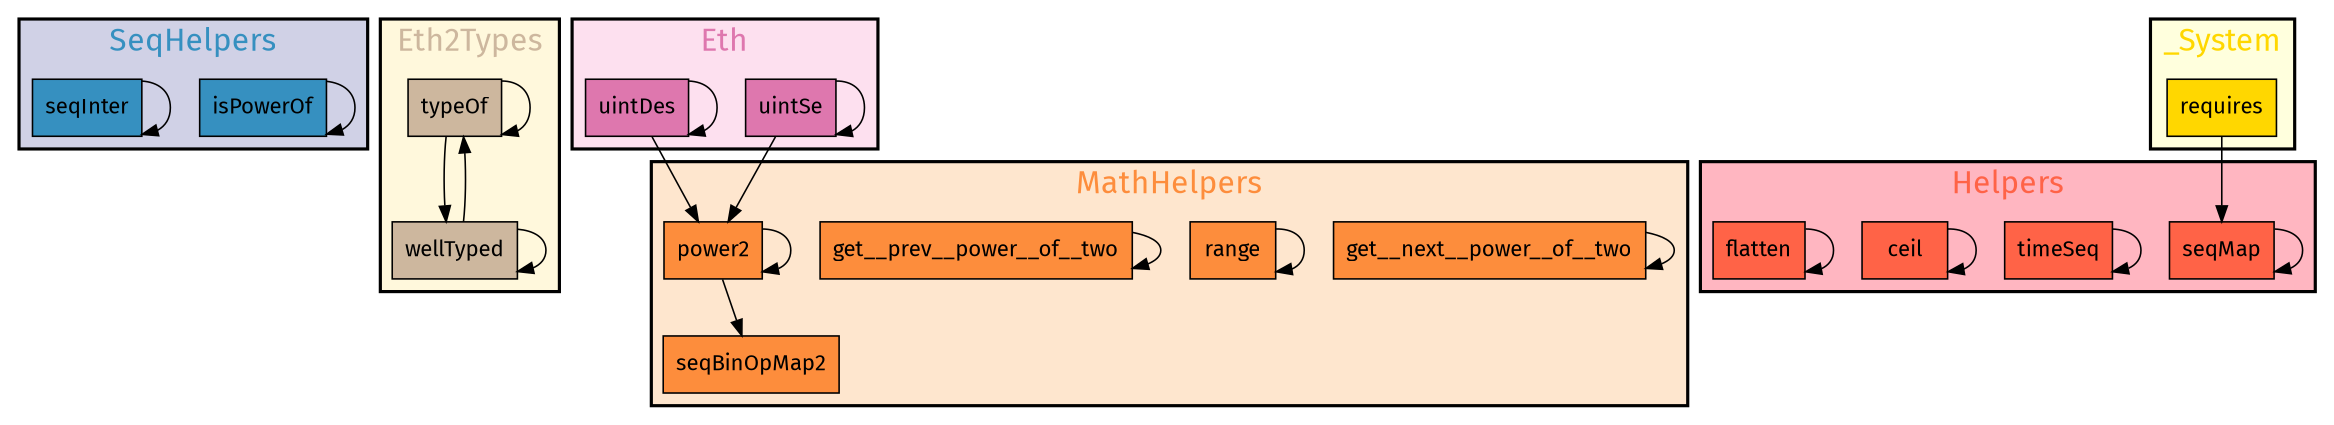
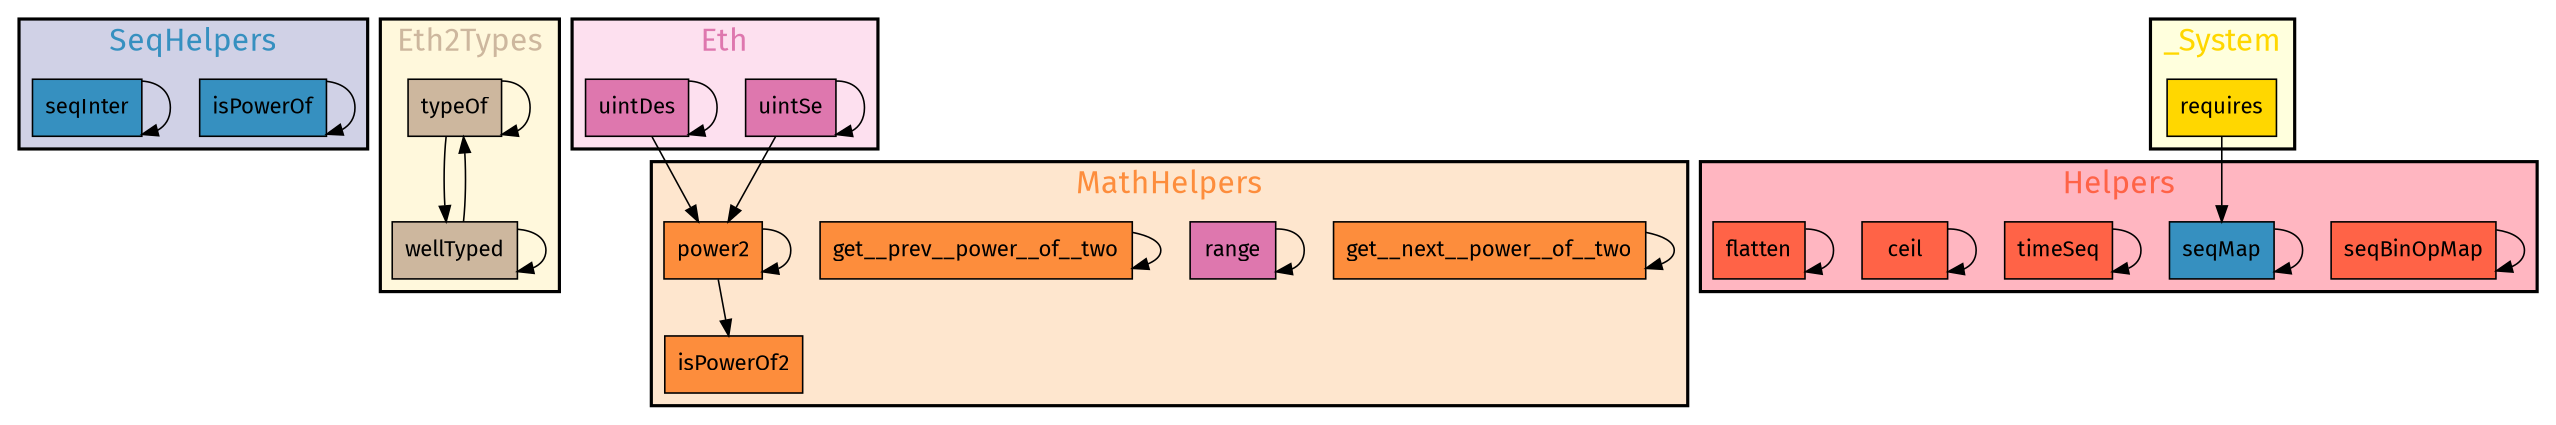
node "range": fillcolor #fd8d3c -> #de77ae
node "seqMap": fillcolor tomato -> #3690c0
node "seqBinOpMap": added
node "seqBinOpMap2": label "seqBinOpMap2" -> "isPowerOf2"
